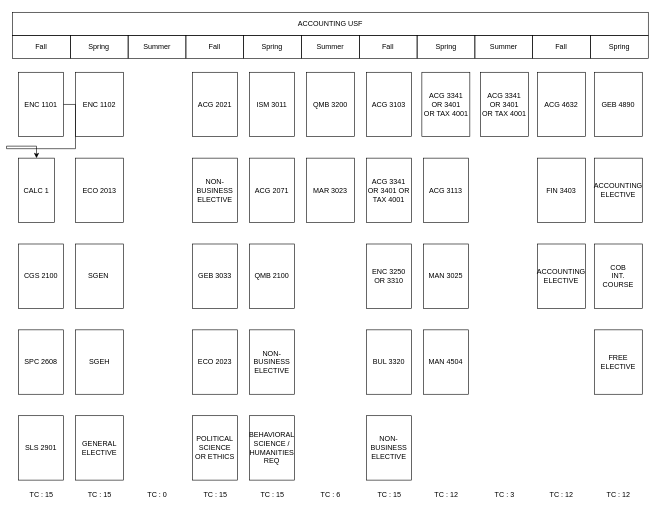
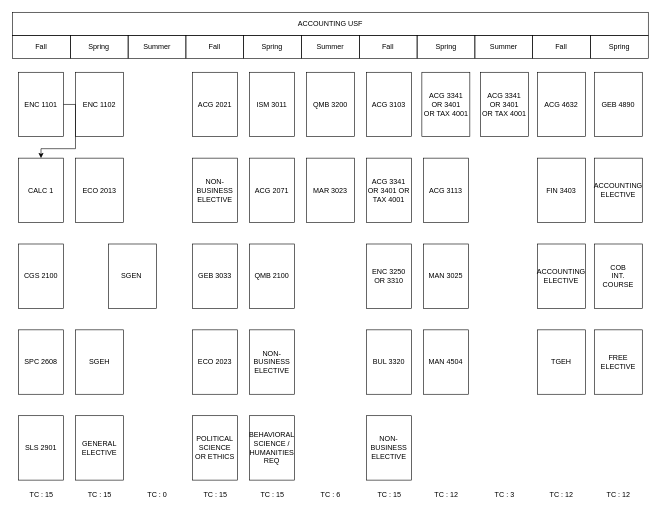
node "CALC 1": size 36x64 -> 45x64
node "SGEN": moved (99, 276) -> (132, 276)
node "TGEH": added
